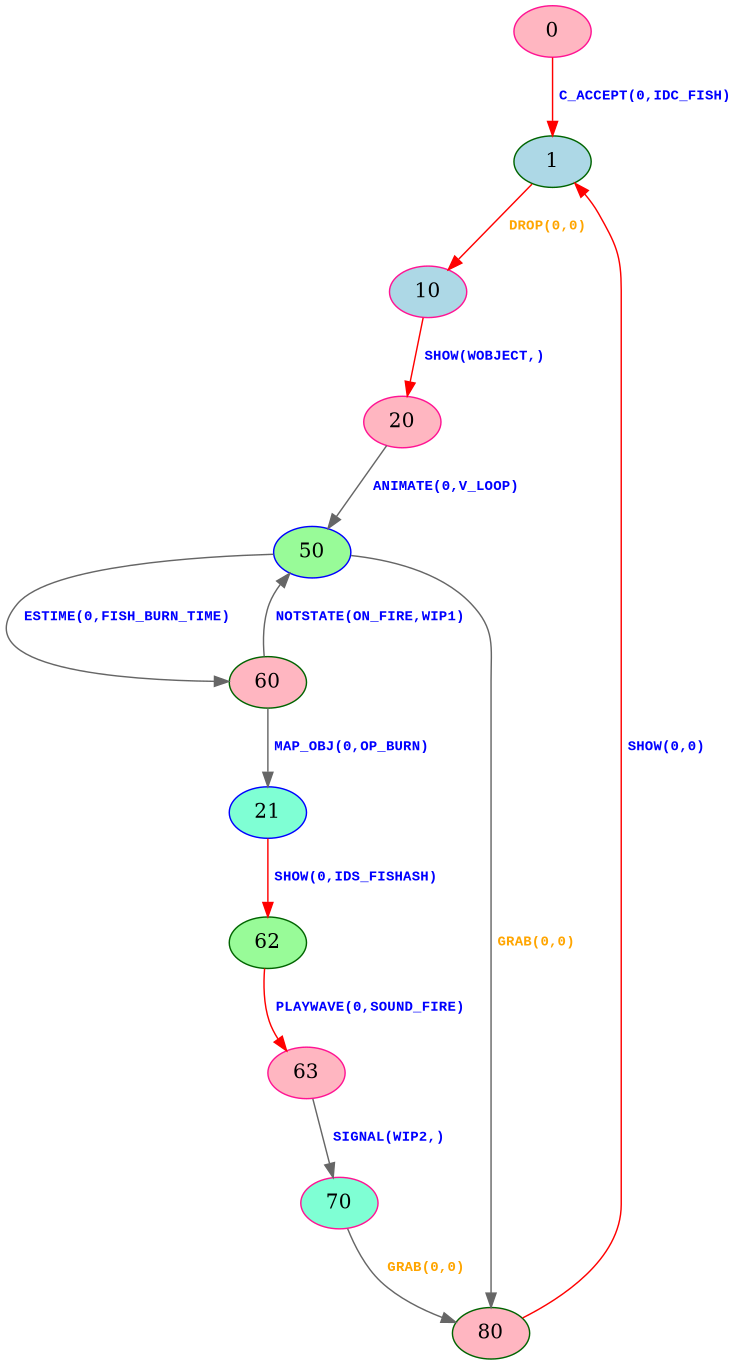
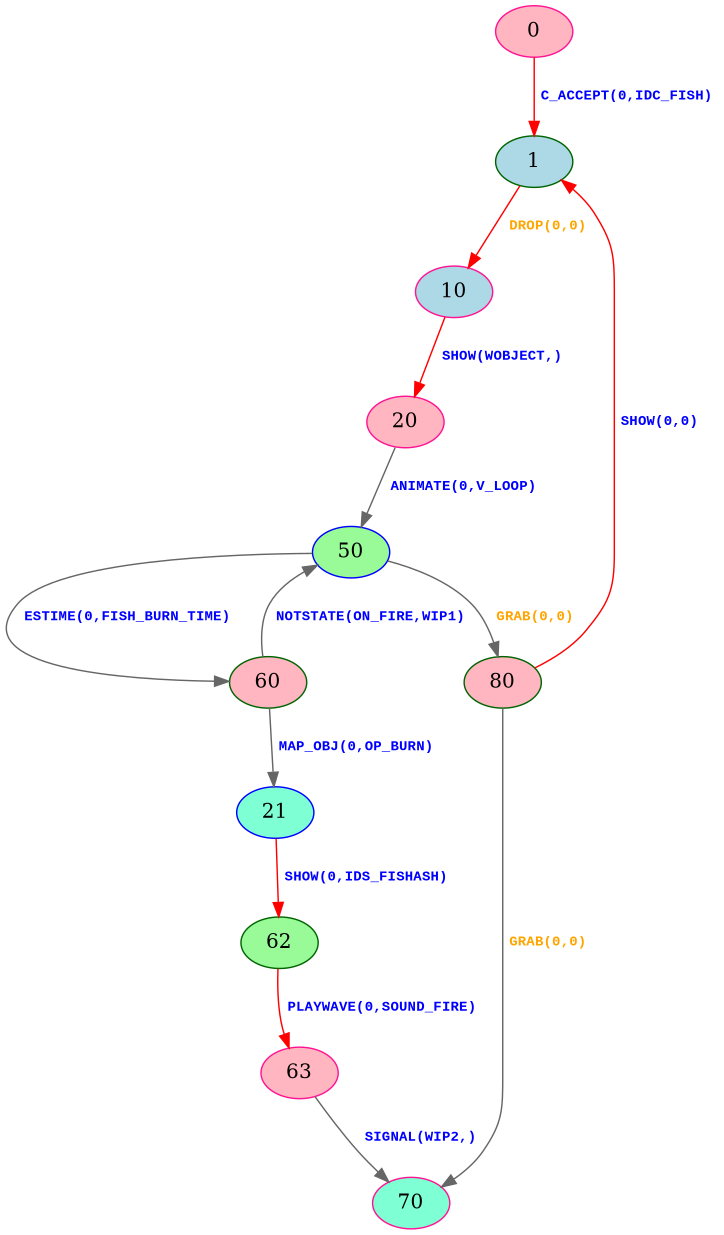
edge "70" -> "80": reversed
